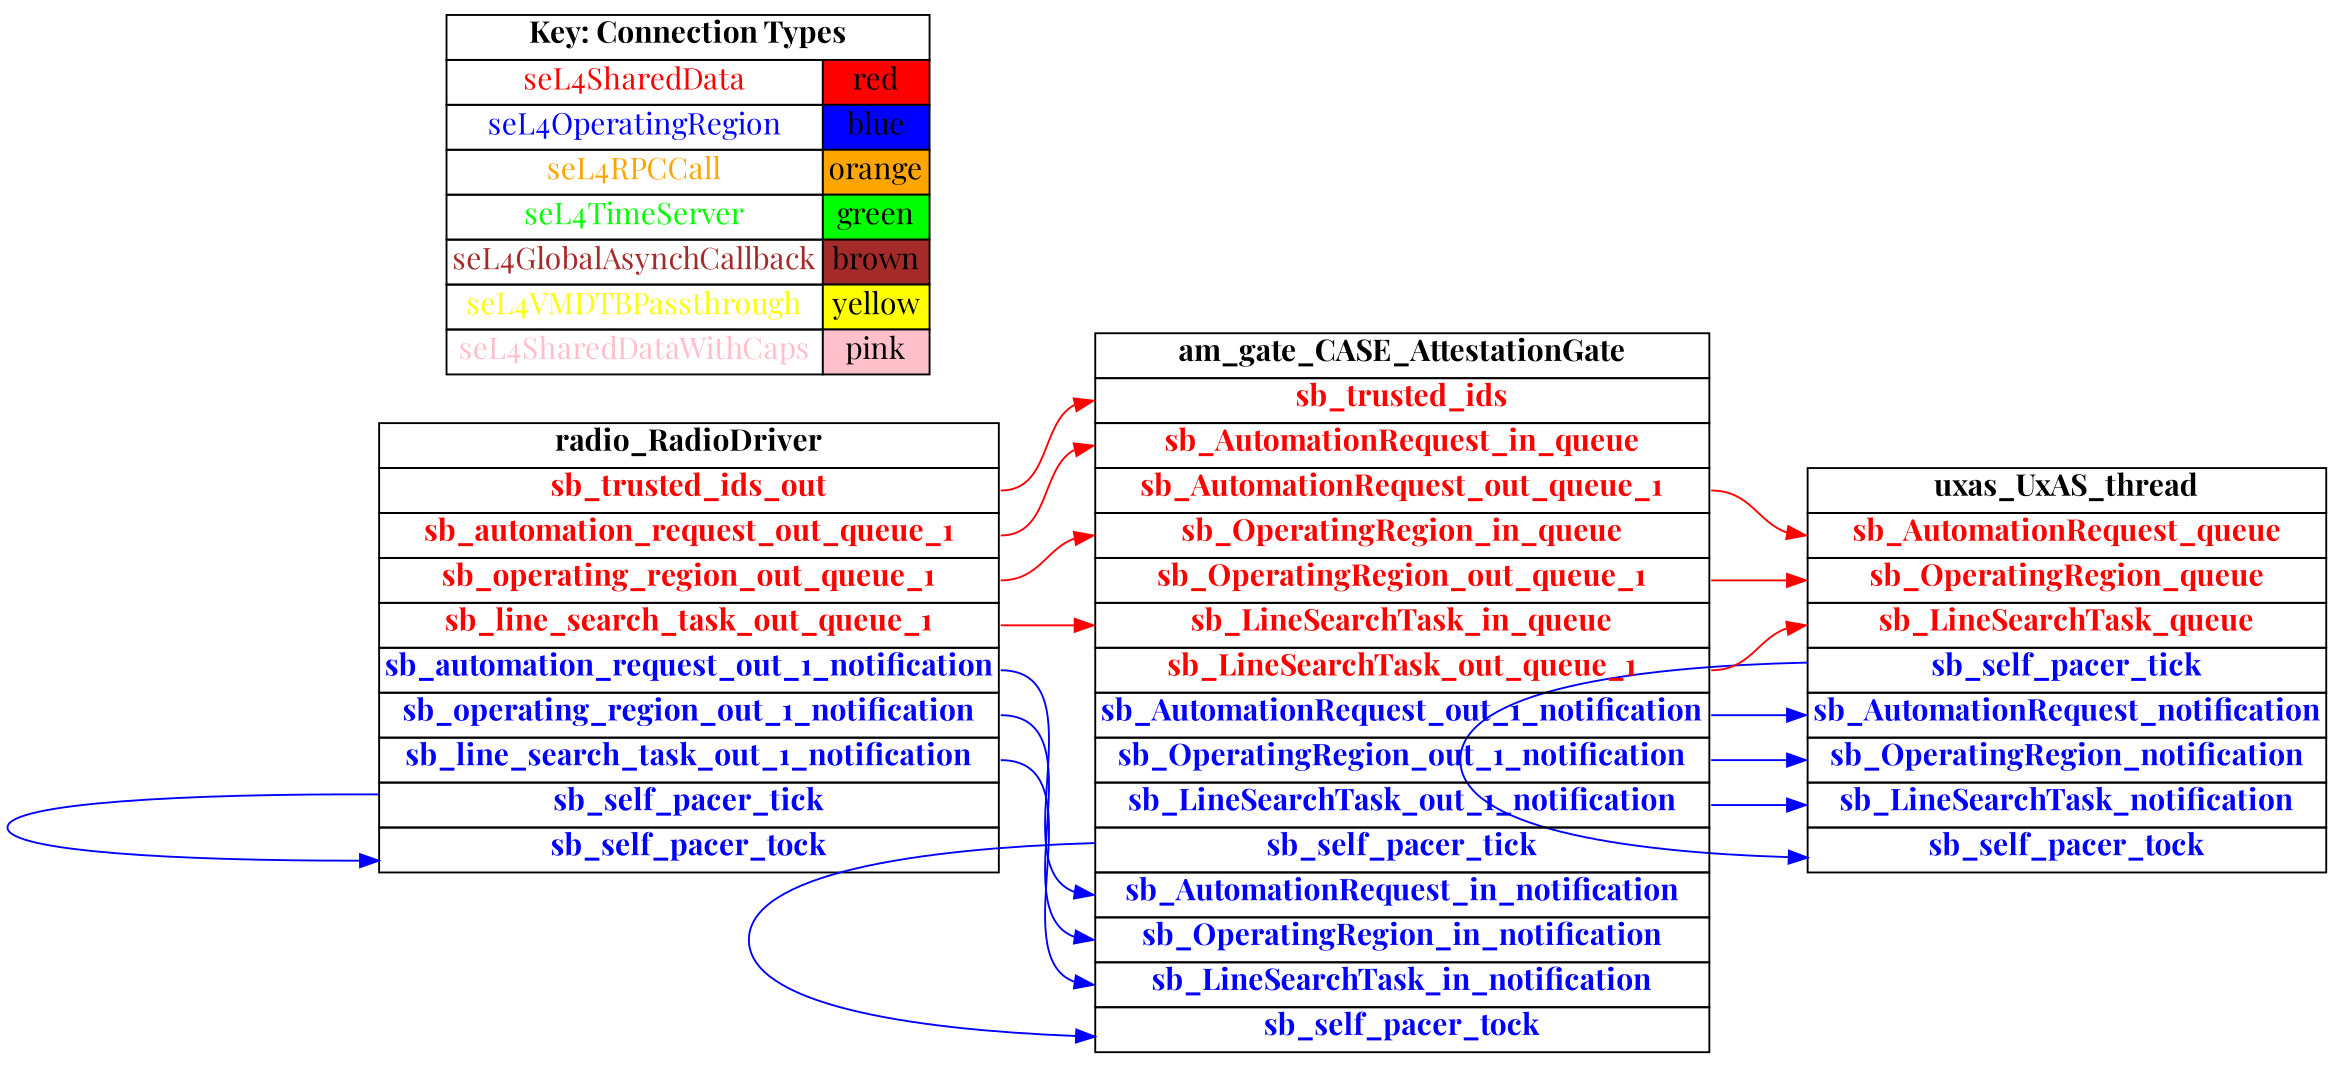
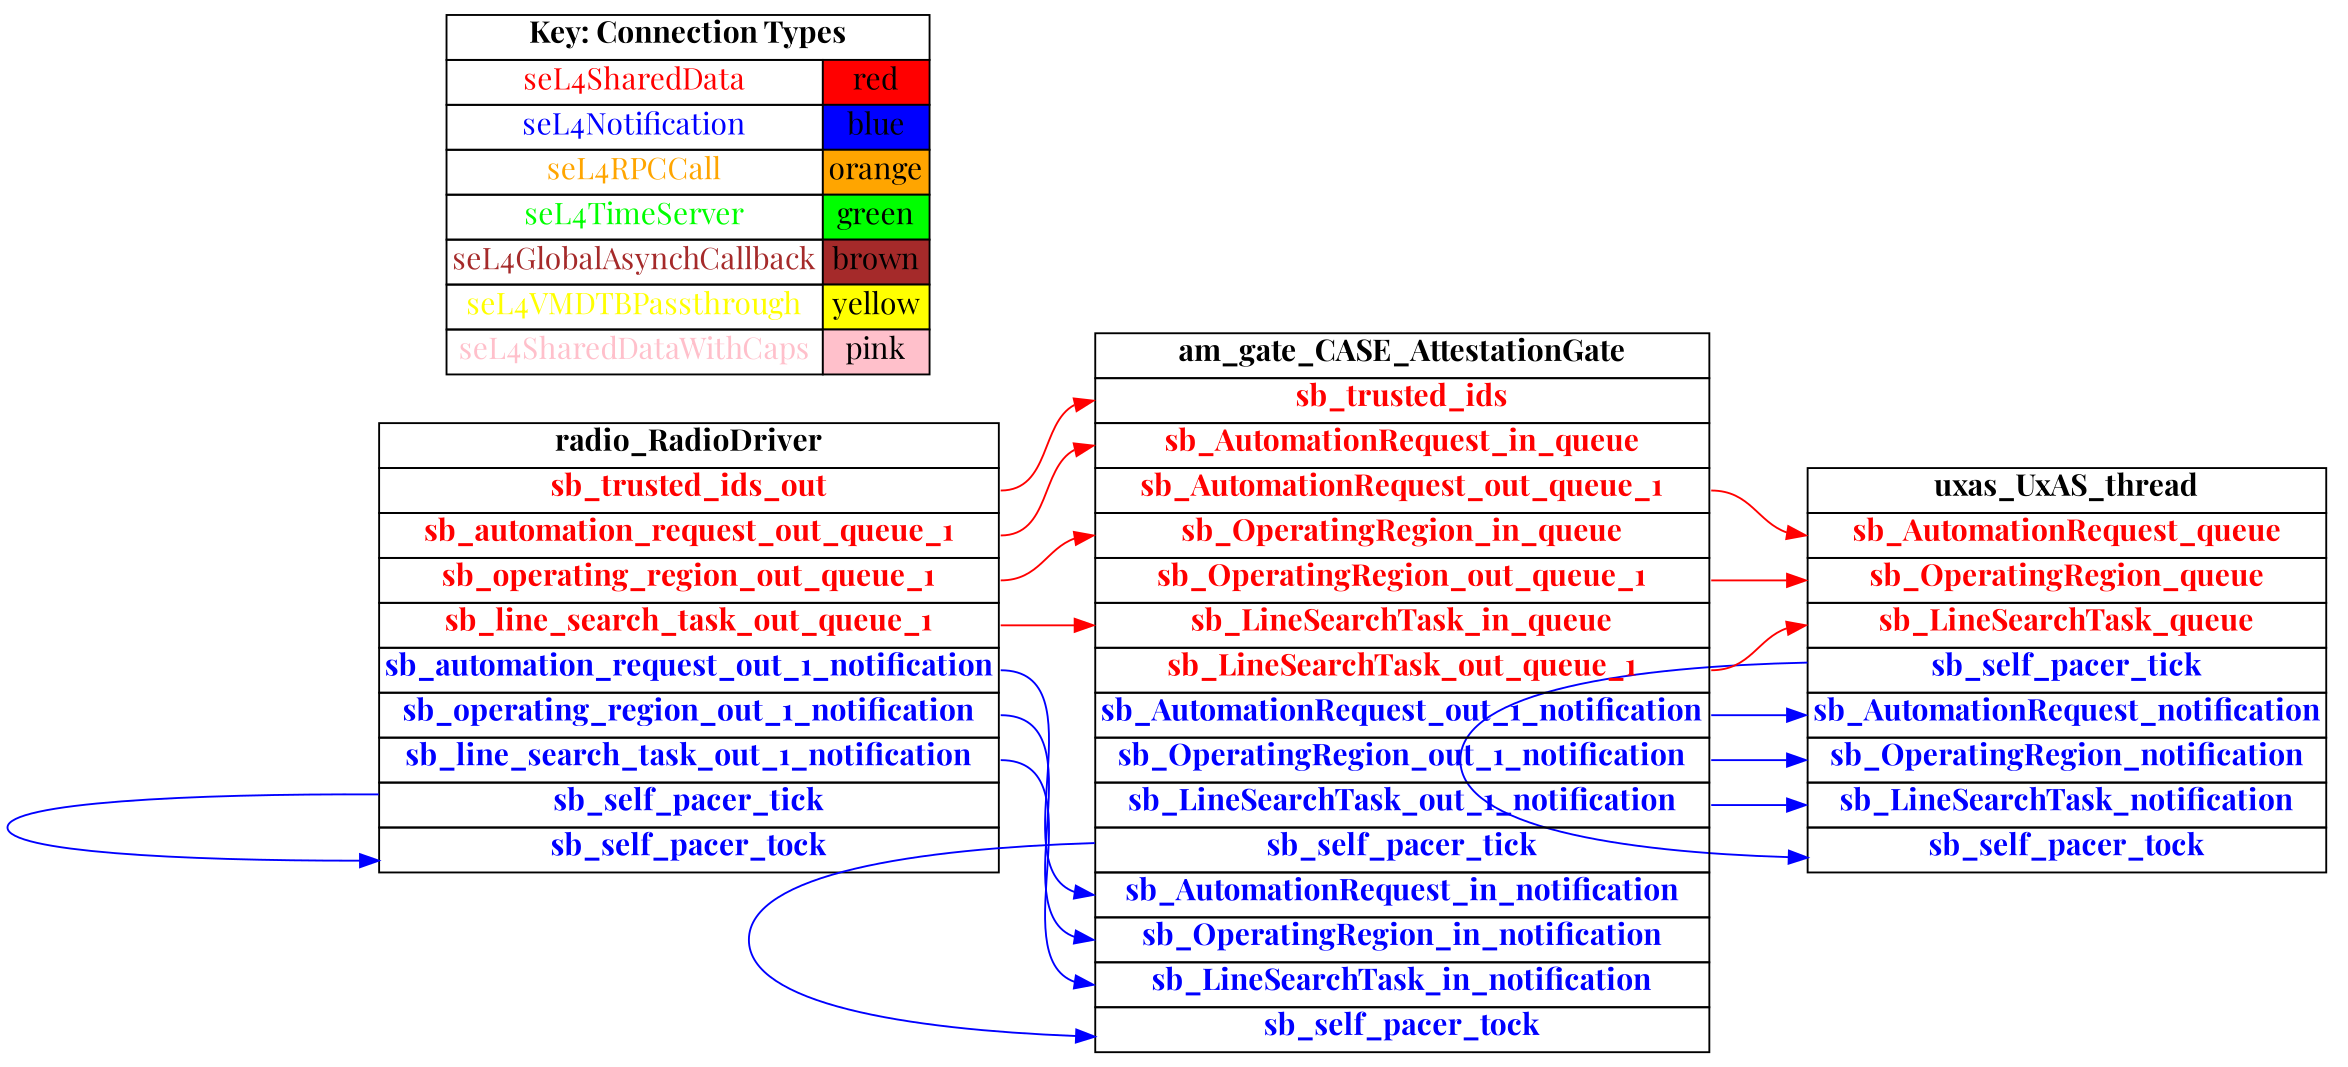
node "Key: Connection Types": text "seL4OperatingRegion" -> "seL4Notification"
